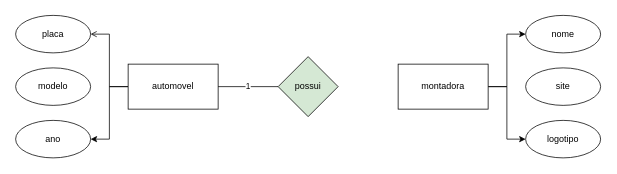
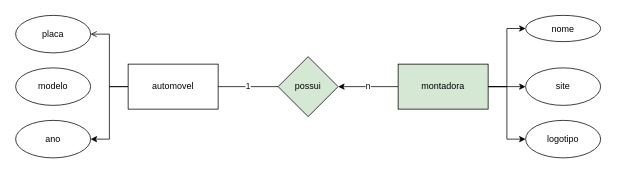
node "nome": size 75x38 -> 75x26
edge "montadora" -> "possui": added, label "n"
node "montadora": fillcolor #ffffff -> #d5e8d4
edge "montadora" -> "site": added
